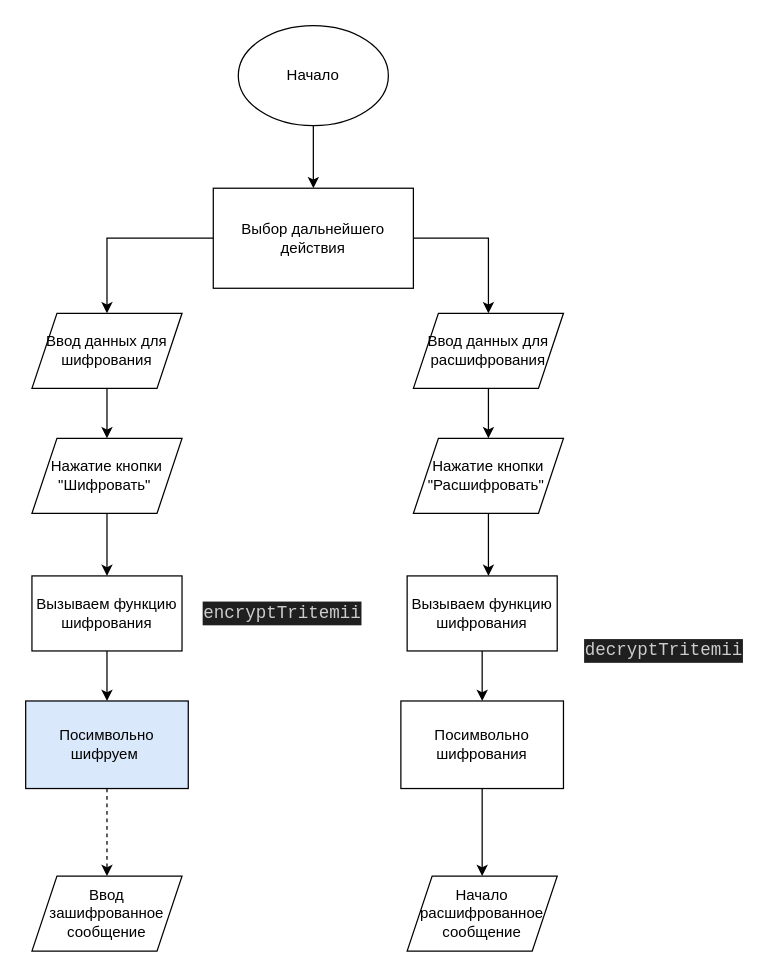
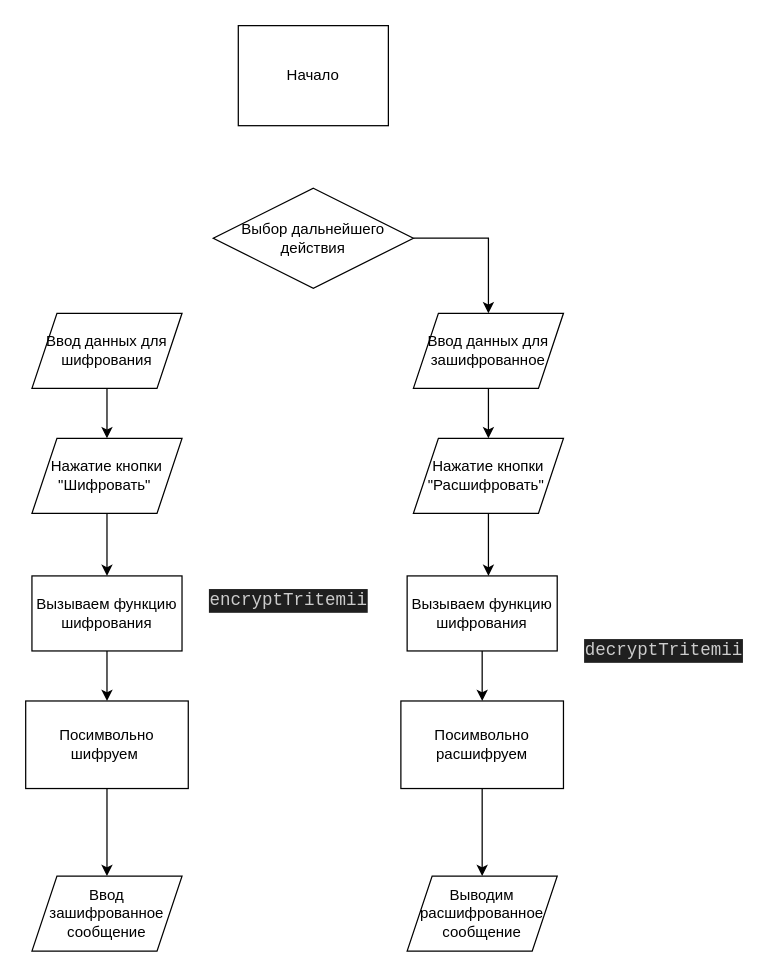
node "Начало": shape ellipse -> rectangle
edge "Начало" -> "Выбор дальнейшего действия": removed
edge "Выбор дальнейшего действия" -> "Ввод данных для шифрования": removed
node "Выбор дальнейшего действия": shape rectangle -> diamond
node "Ввод данных для расшифрования": label "Ввод данных для расшифрования" -> "Ввод данных для зашифрованное"
node "encryptTritemii": moved (282, 613) -> (288, 601)
node "Посимвольно шифруем": fillcolor #dae8fc -> #ffffff
node "Посимвольно шифрования": label "Посимвольно шифрования" -> "Посимвольно расшифруем"
edge "Посимвольно шифруем" -> "Ввод зашифрованное сообщение": style dashed -> solid
node "Начало расшифрованное сообщение": label "Начало расшифрованное сообщение" -> "Выводим расшифрованное сообщение"
